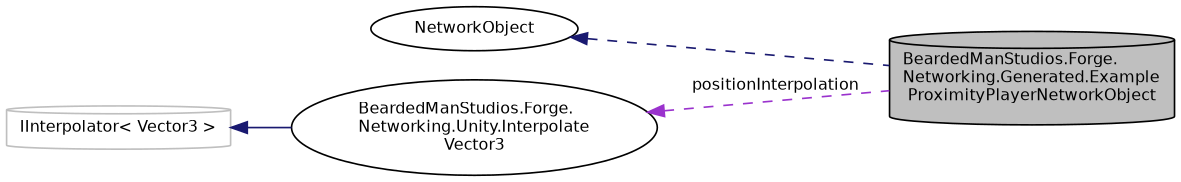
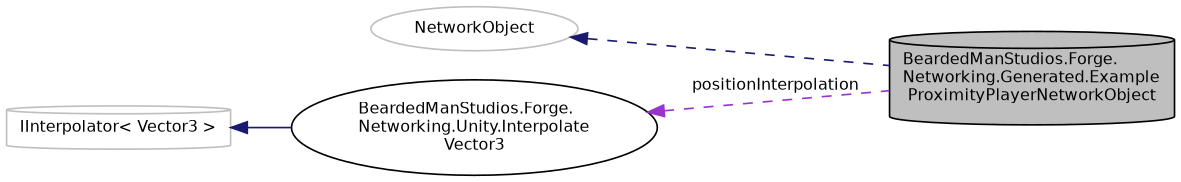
node "NetworkObject": color black -> grey75
